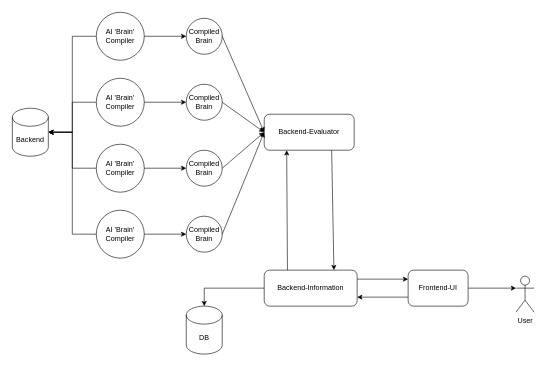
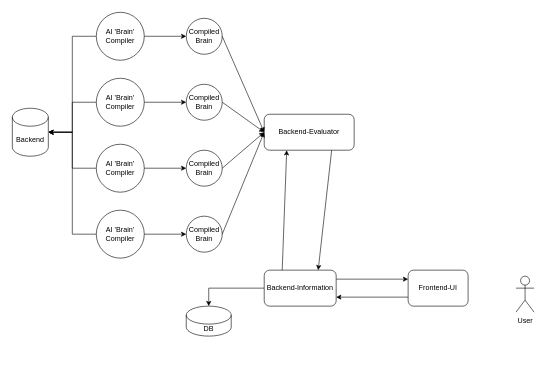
node "Backend-Information": size 93x36 -> 72x36
edge "Frontend-UI" -> "User": removed
node "DB": size 36x48 -> 45x30
